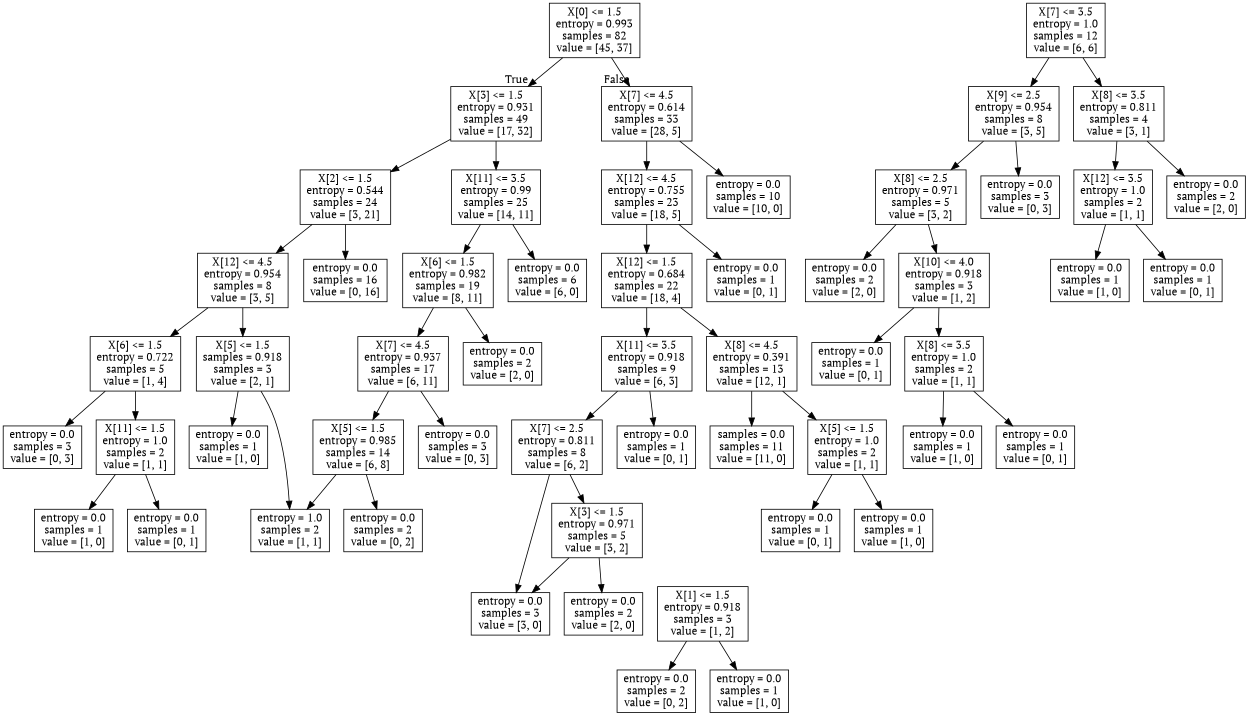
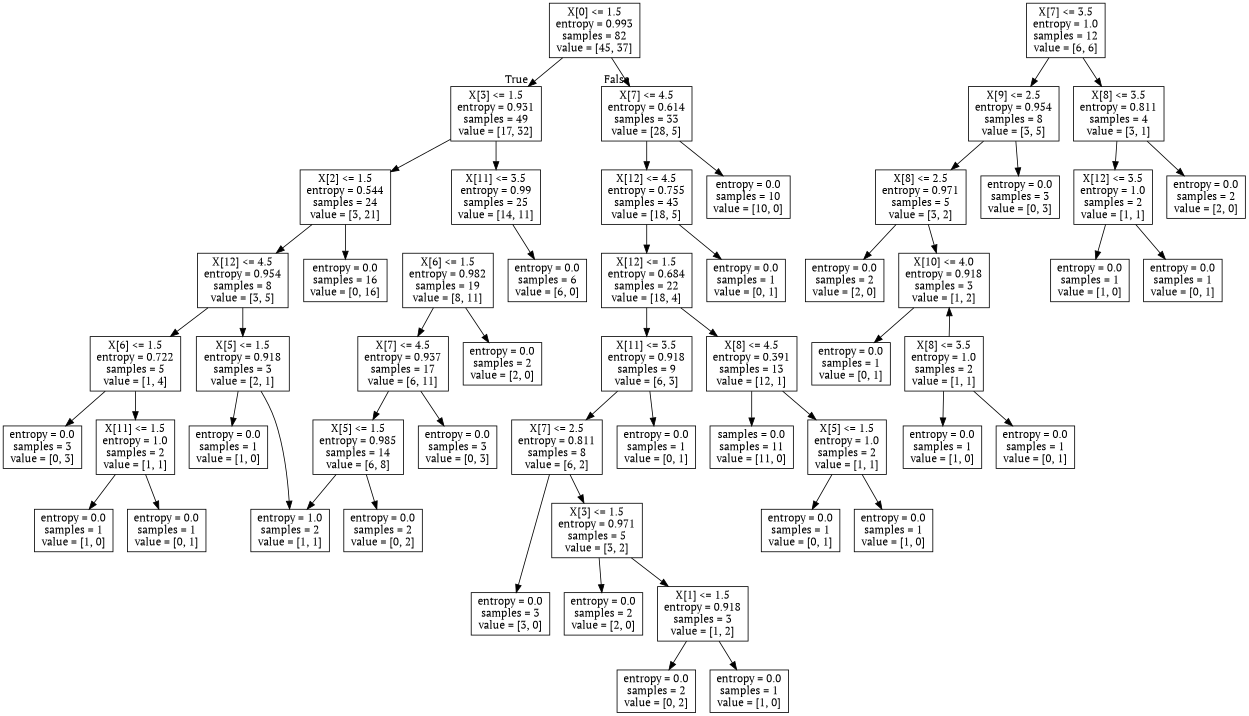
node "X[12] <= 4.5 entropy = 0.755 samples = 23 value = [18, 5]": label "X[12] <= 4.5 entropy = 0.755 samples = 23 value = [18, 5]" -> "X[12] <= 4.5 entropy = 0.755 samples = 43 value = [18, 5]"
edge "X[11] <= 3.5 entropy = 0.99 samples = 25 value = [14, 11]" -> "X[6] <= 1.5 entropy = 0.982 samples = 19 value = [8, 11]": removed
edge "X[10] <= 4.0 entropy = 0.918 samples = 3 value = [1, 2]" -> "X[8] <= 3.5 entropy = 1.0 samples = 2 value = [1, 1]": reversed
node "X[5] <= 1.5 samples = 0.918 samples = 3 value = [2, 1]": label "X[5] <= 1.5 samples = 0.918 samples = 3 value = [2, 1]" -> "X[5] <= 1.5 entropy = 0.918 samples = 3 value = [2, 1]"
edge "X[3] <= 1.5 entropy = 0.971 samples = 5 value = [3, 2]" -> "entropy = 0.0 samples = 3 value = [3, 0]": now "X[3] <= 1.5 entropy = 0.971 samples = 5 value = [3, 2]" -> "X[1] <= 1.5 entropy = 0.918 samples = 3 value = [1, 2]"
